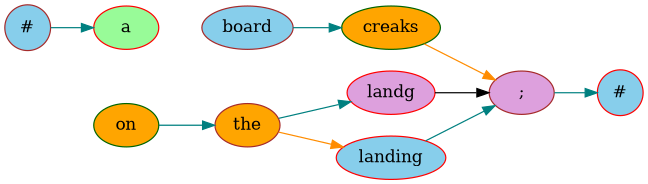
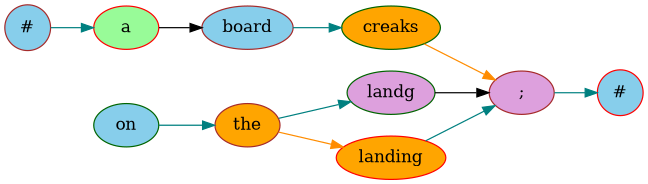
edge "a" -> "board": added
node "landg": color red -> darkgreen
node "on": fillcolor orange -> skyblue
node "landing": fillcolor skyblue -> orange
